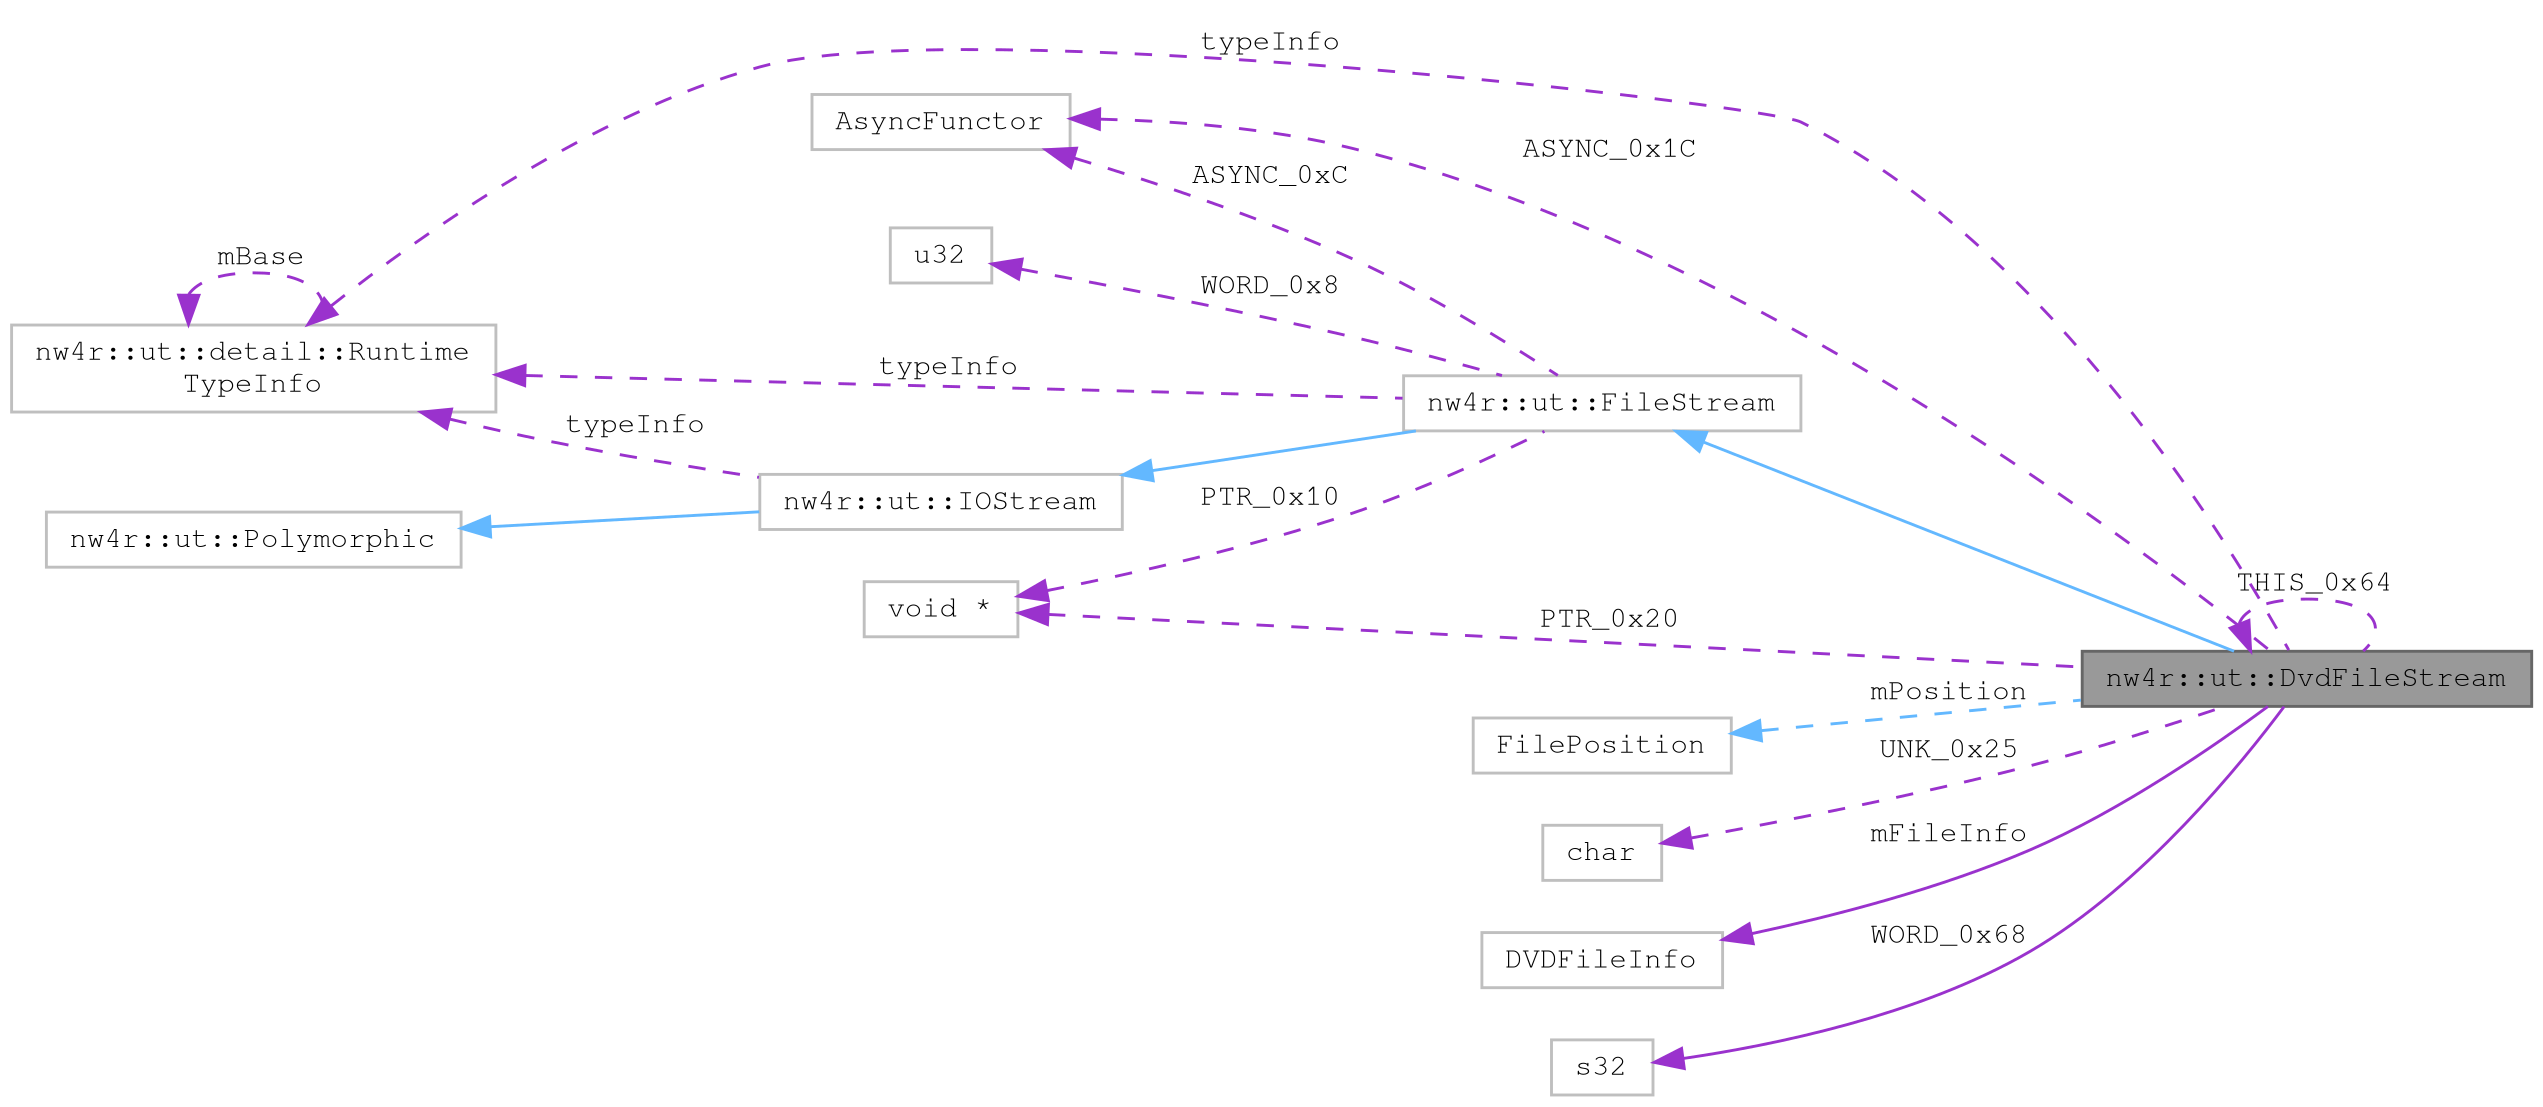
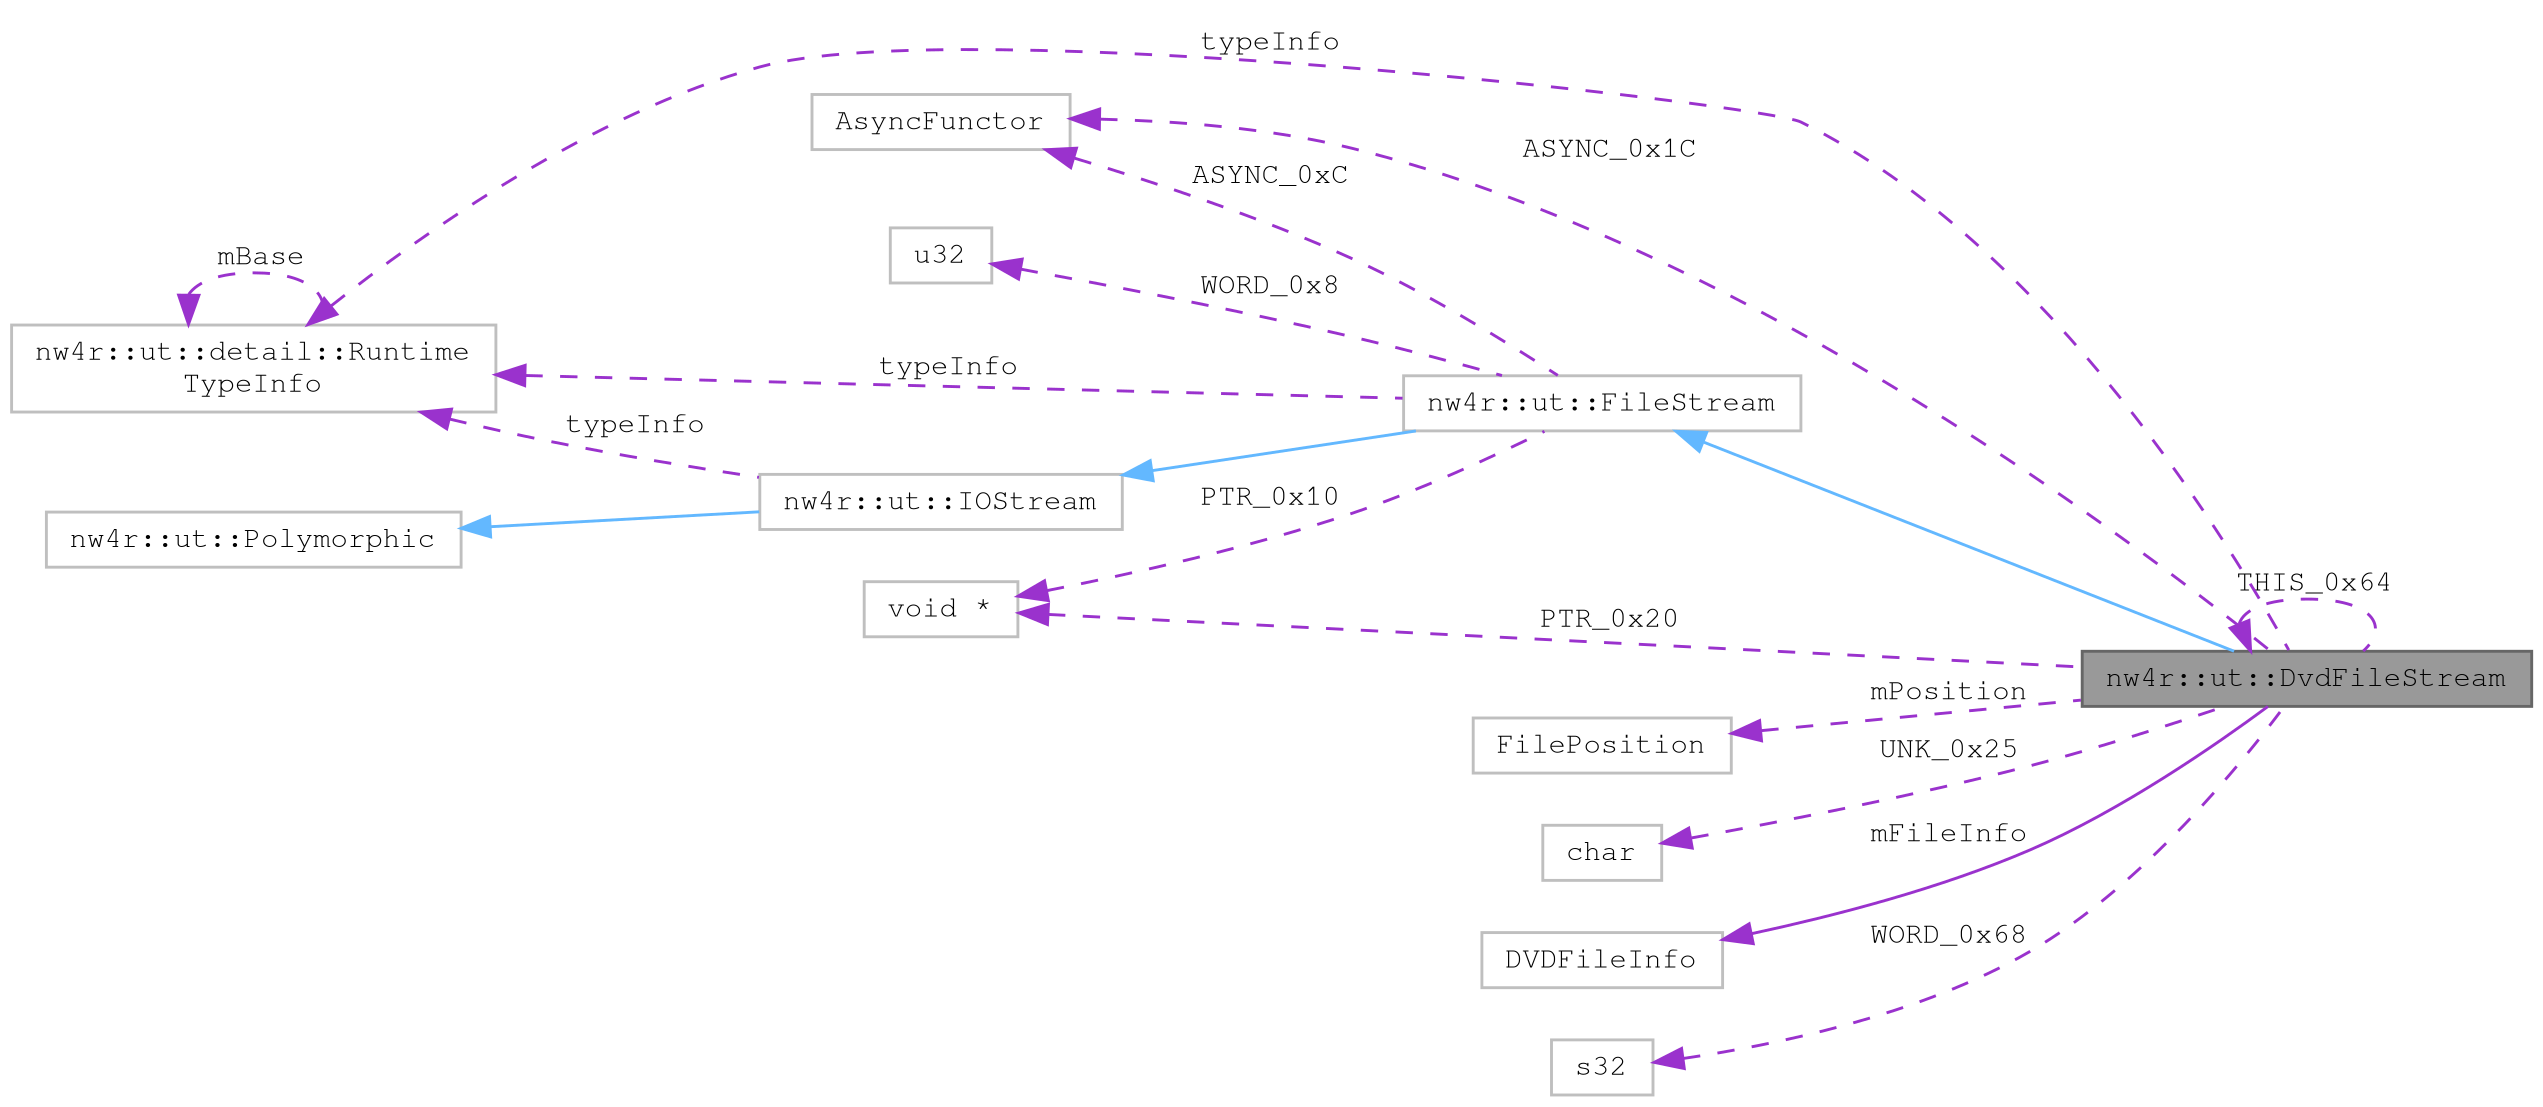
edge "nw4r::ut::DvdFileStream" -> "FilePosition": color steelblue1 -> darkorchid3
edge "nw4r::ut::DvdFileStream" -> "s32": style solid -> dashed
